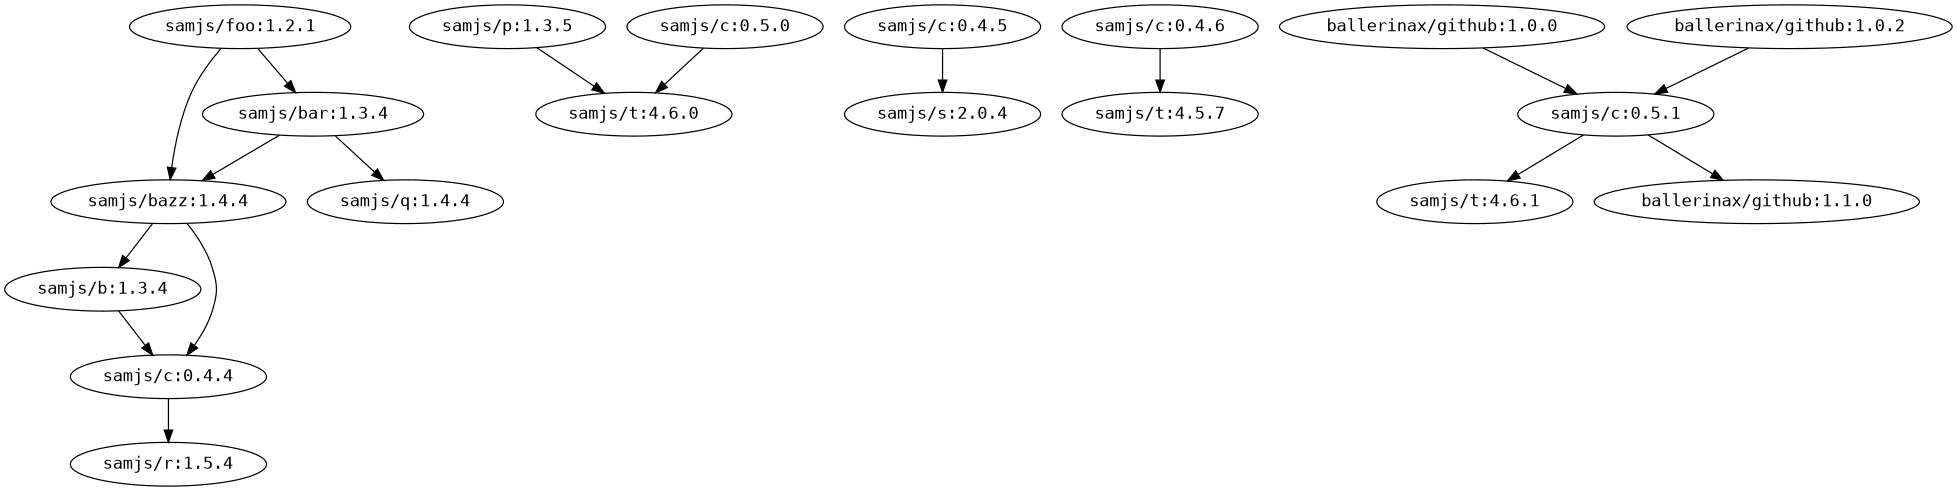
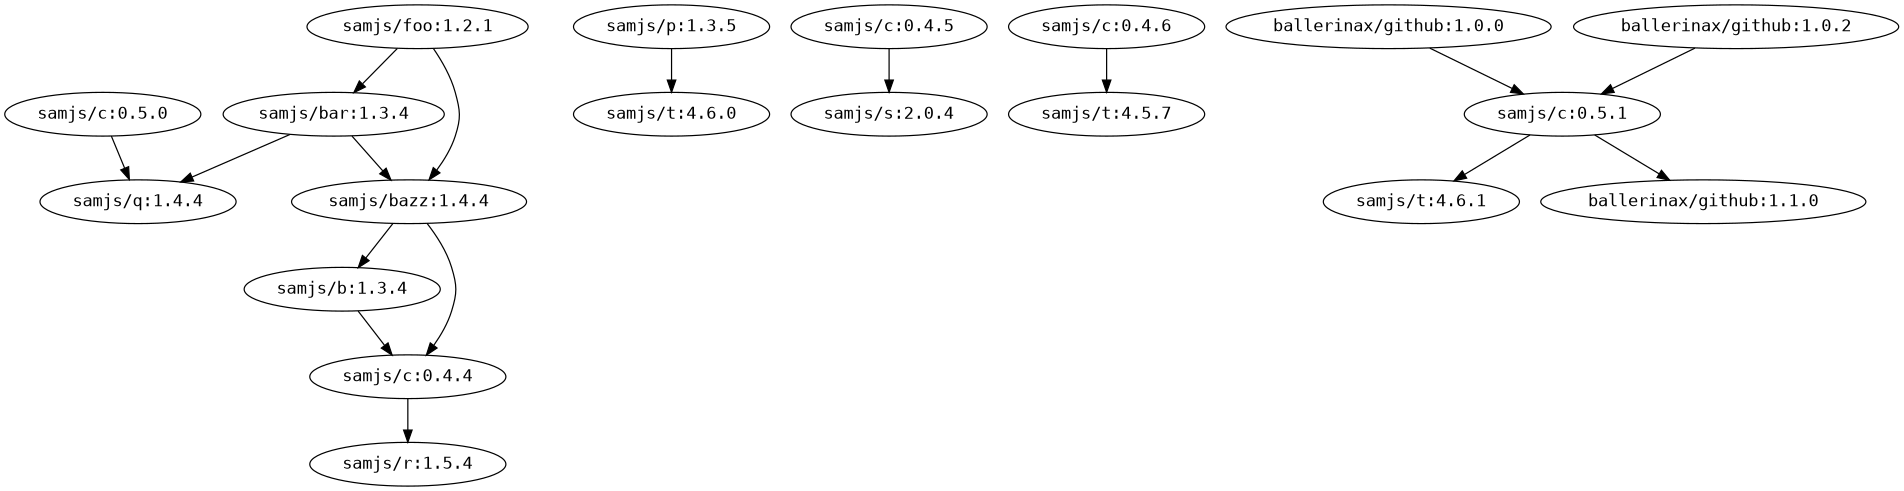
edge "samjs/c:0.5.0" -> "samjs/t:4.6.0": now "samjs/c:0.5.0" -> "samjs/q:1.4.4"
